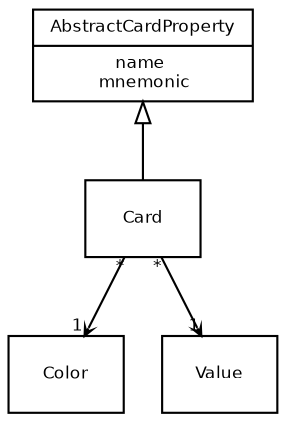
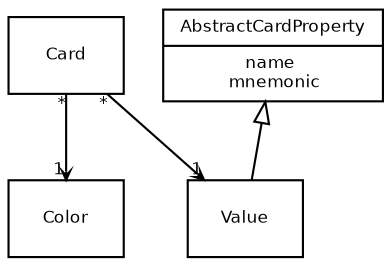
edge "Card" -> "AbstractCardProperty": now "Value" -> "AbstractCardProperty"
